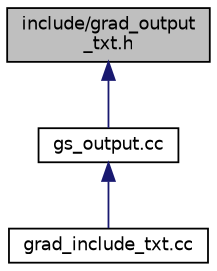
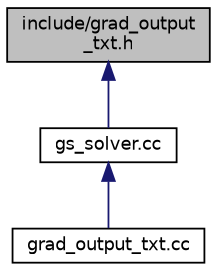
node "gs_output.cc": label "gs_output.cc" -> "gs_solver.cc"
node "grad_include_txt.cc": label "grad_include_txt.cc" -> "grad_output_txt.cc"
